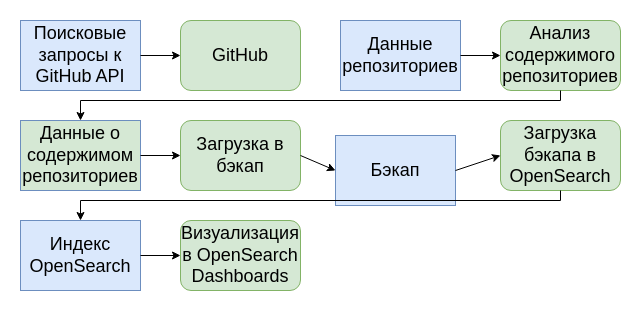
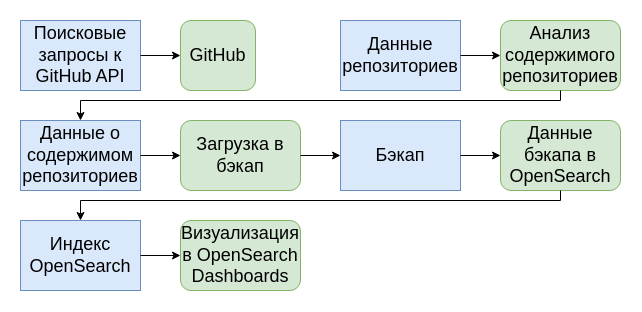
node "GitHub": size 120x70 -> 75x70
node "Данные о содержимом репозиториев": fillcolor #d5e8d4 -> #dae8fc
node "Загрузка бэкапа в OpenSearch": label "Загрузка бэкапа в OpenSearch" -> "Данные бэкапа в OpenSearch"
node "Бэкап": moved (396, 171) -> (401, 156)
